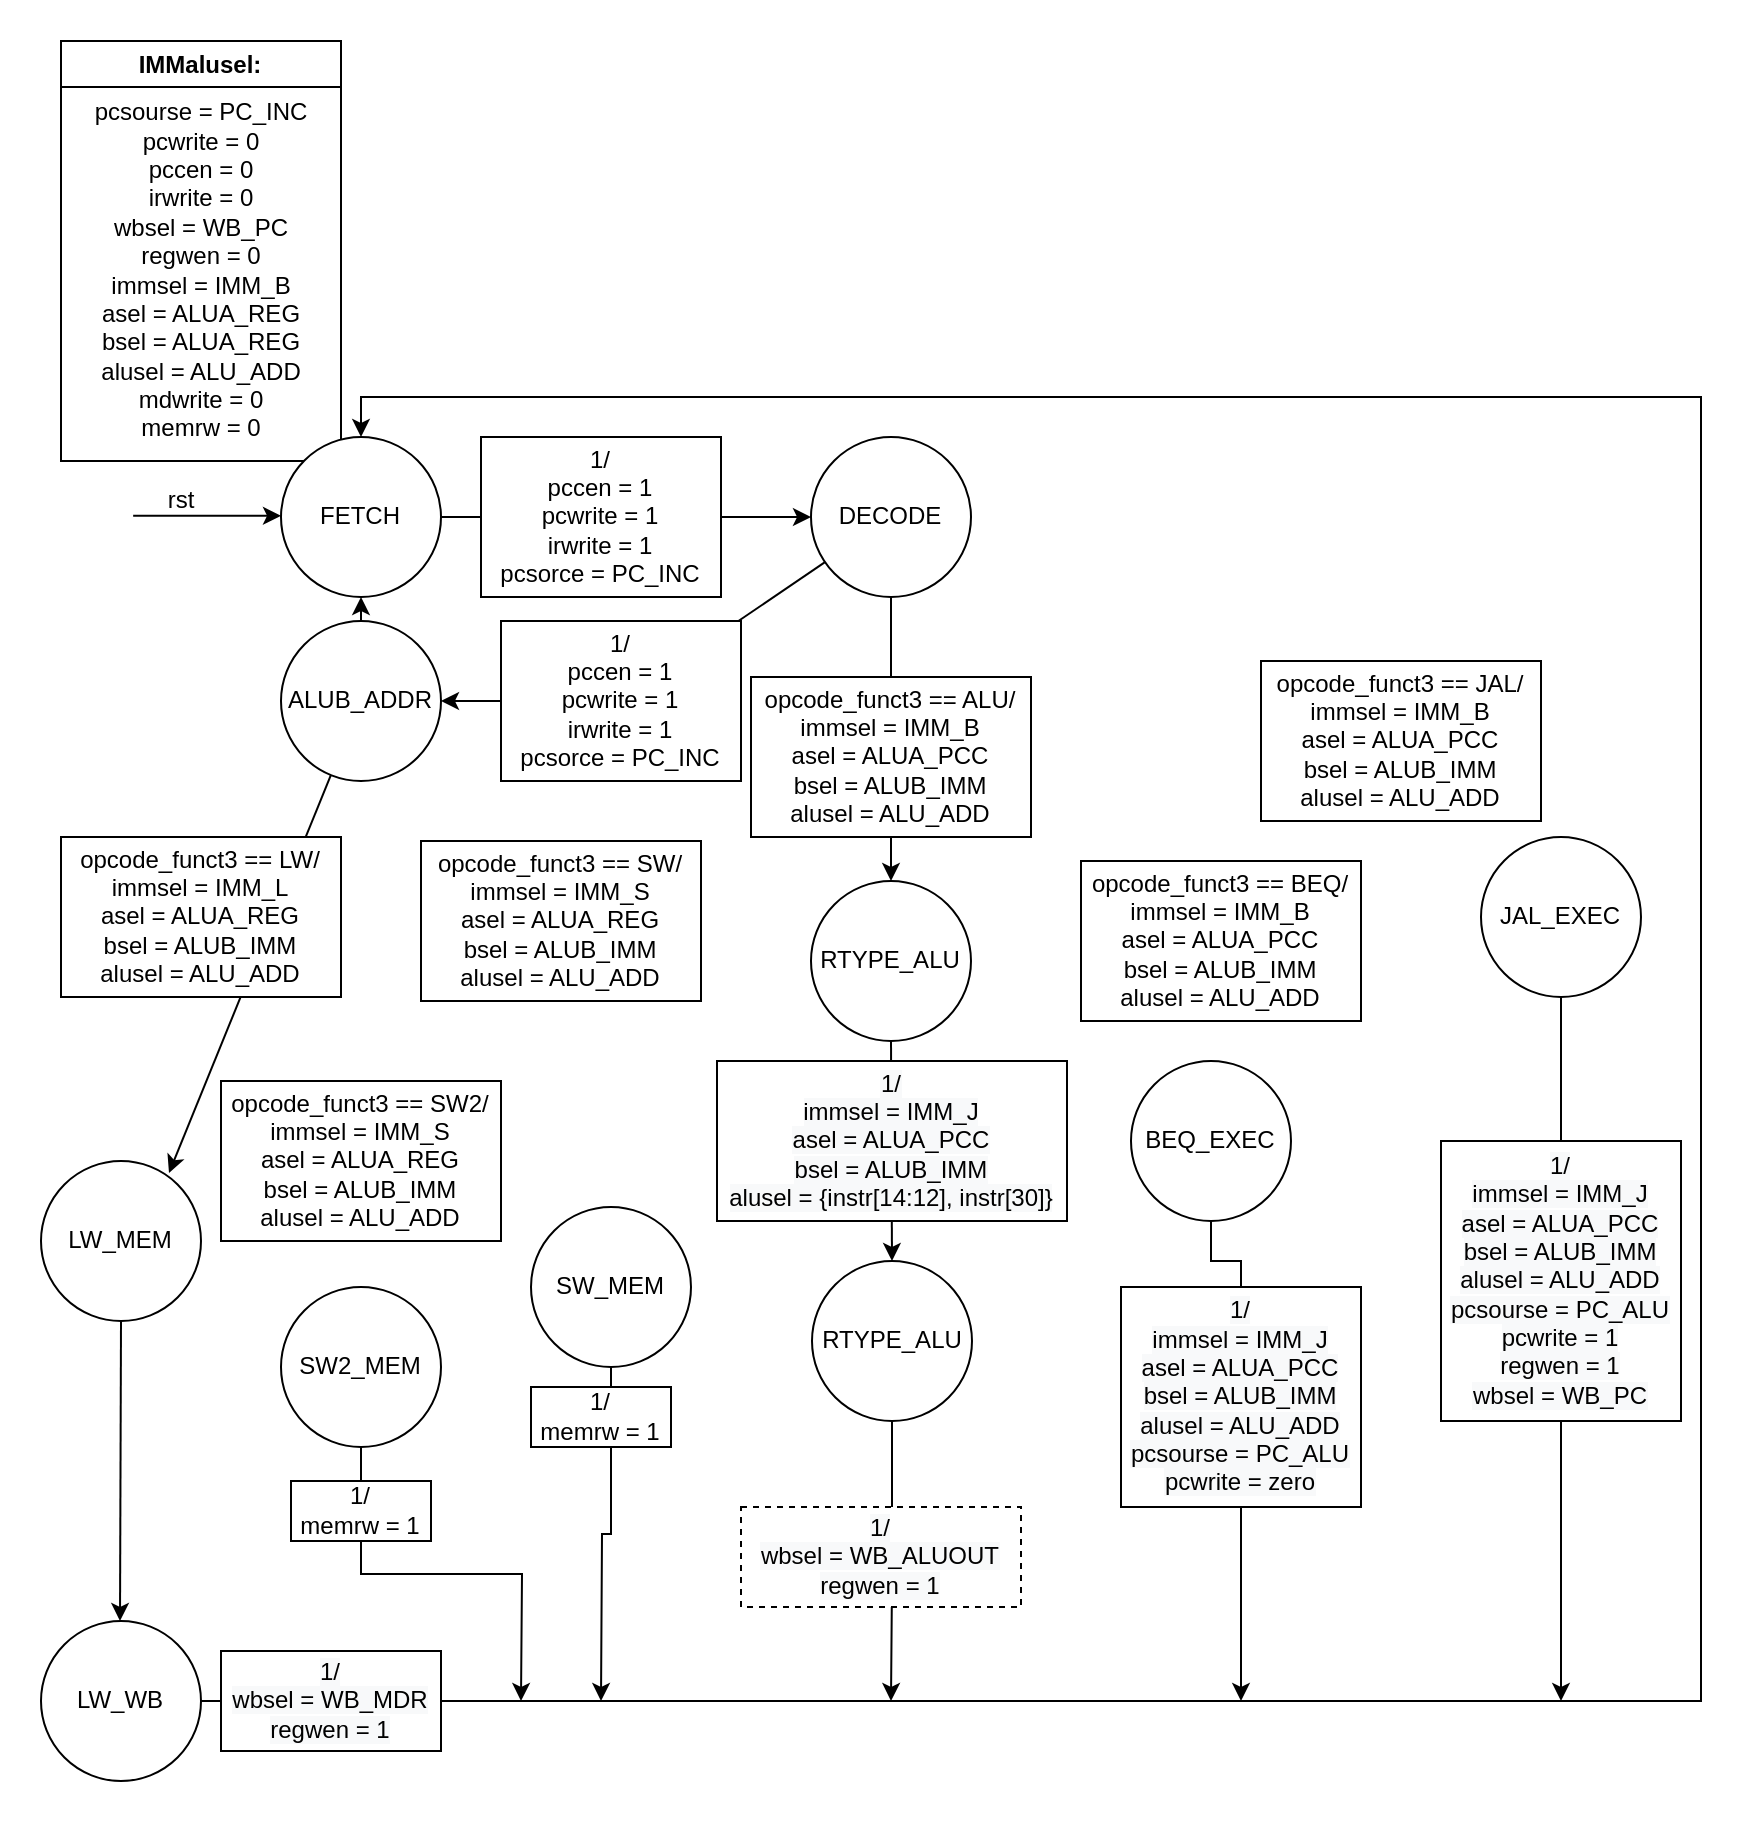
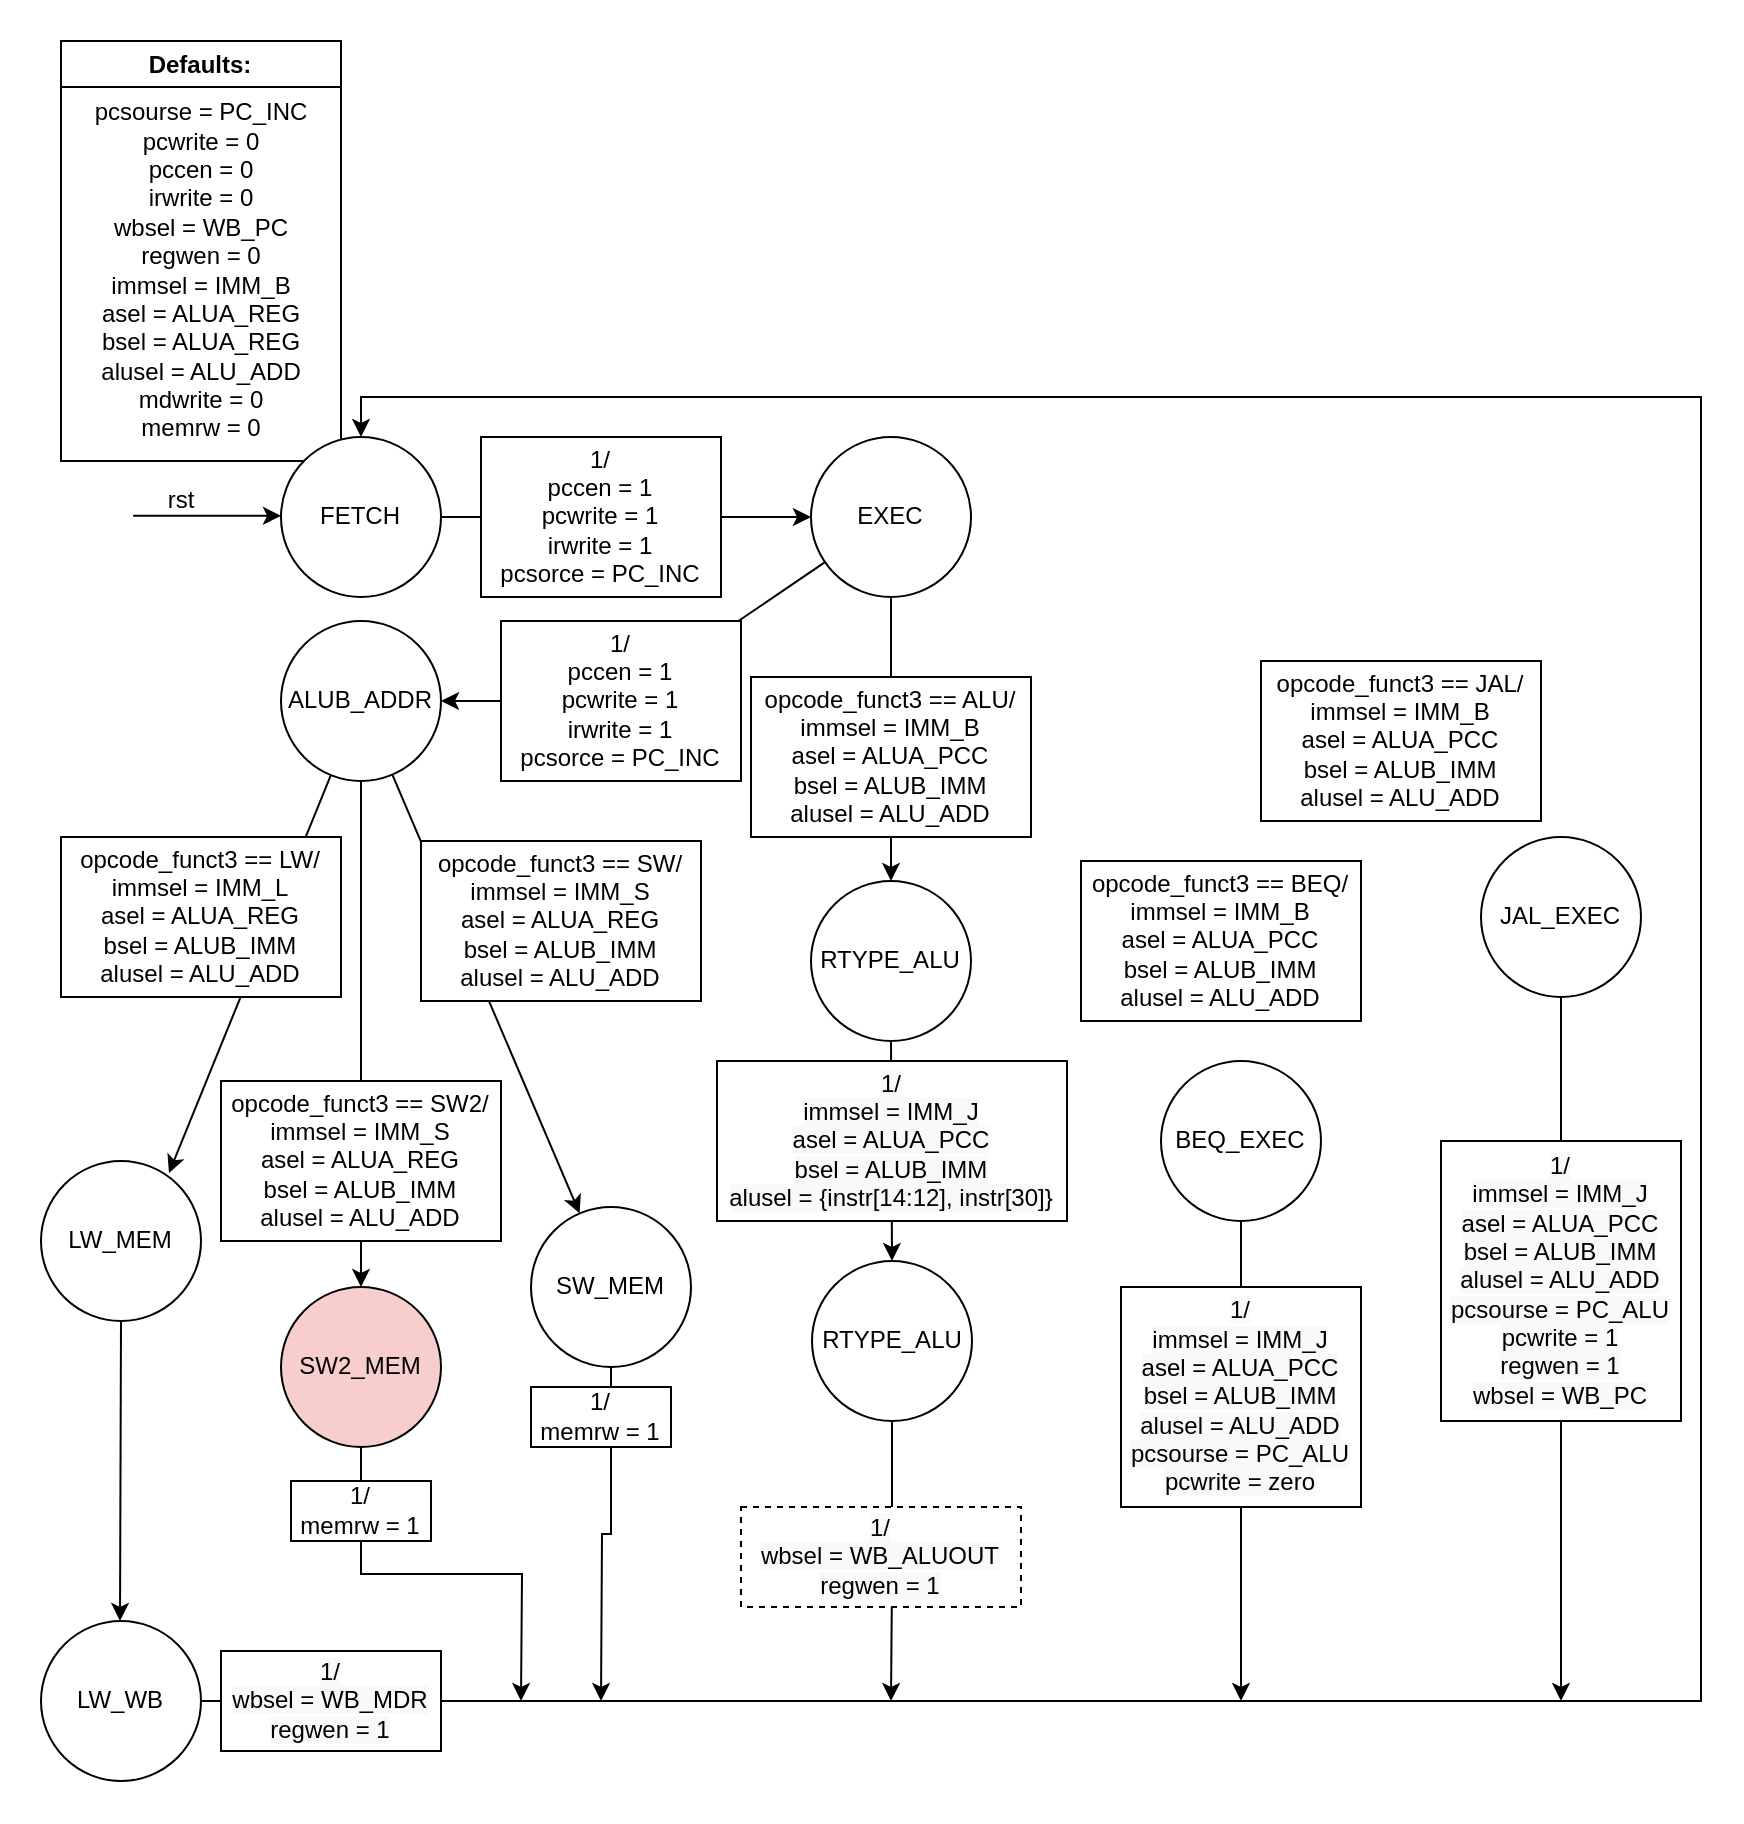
node "IMMalusel:": label "IMMalusel:" -> "Defaults:"
node "DECODE": label "DECODE" -> "EXEC"
edge "ALUB_ADDR" -> "FETCH": now "ALUB_ADDR" -> "SW_MEM"
edge "ALUB_ADDR" -> "SW2_MEM": added
node "BEQ_EXEC": moved (1211, 1141) -> (1241, 1141)
node "SW2_MEM": fillcolor #ffffff -> #f8cecc
